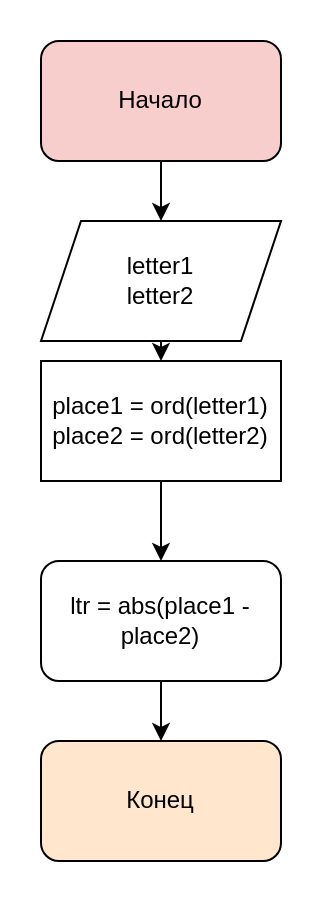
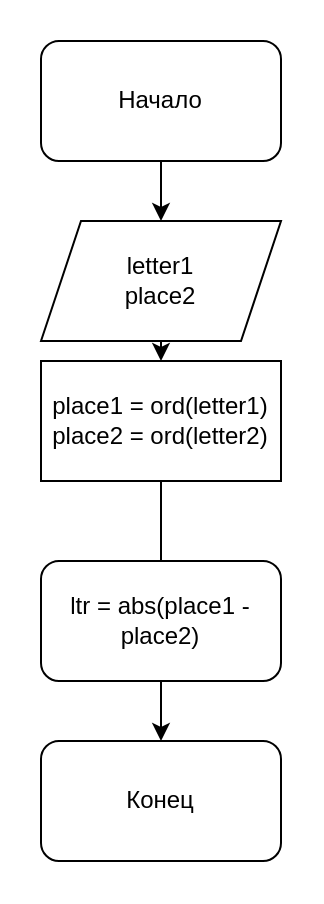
node "Начало": fillcolor #f8cecc -> #ffffff
node "letter1 letter2": label "letter1 letter2" -> "letter1 place2"
edge "place1 = ord(letter1) place2 = ord(letter2)" -> "ltr = abs(place1 - place2)": arrowhead classic -> none
node "Конец": fillcolor #ffe6cc -> #ffffff
